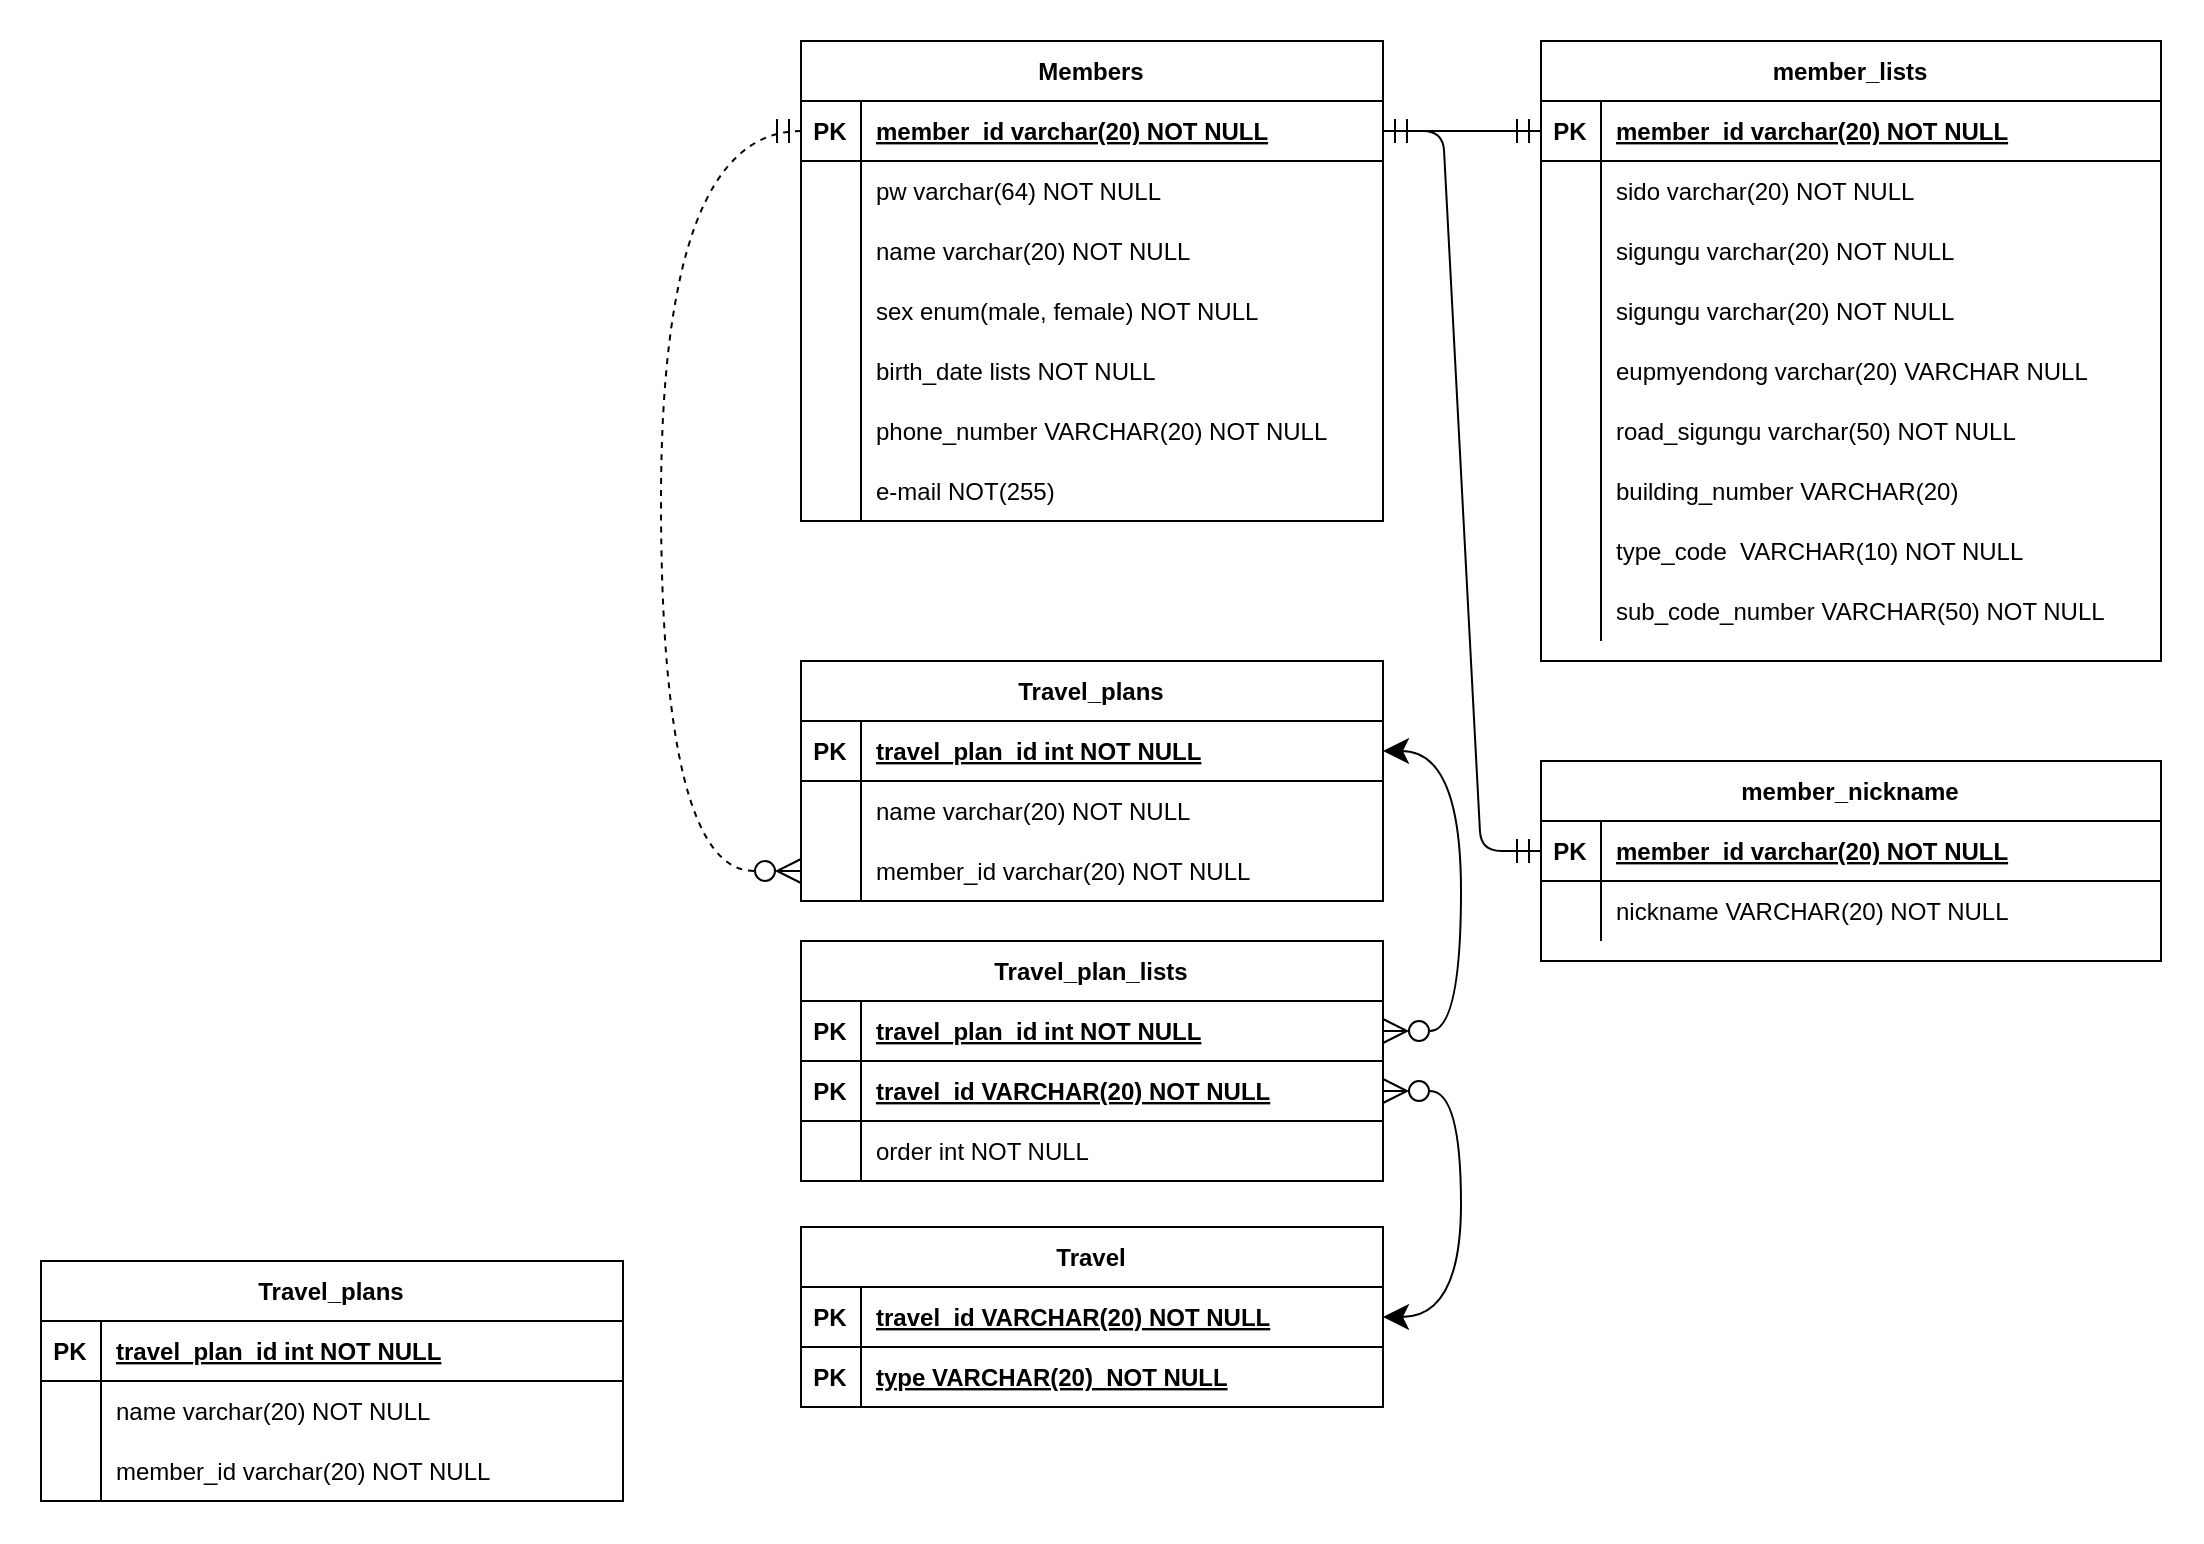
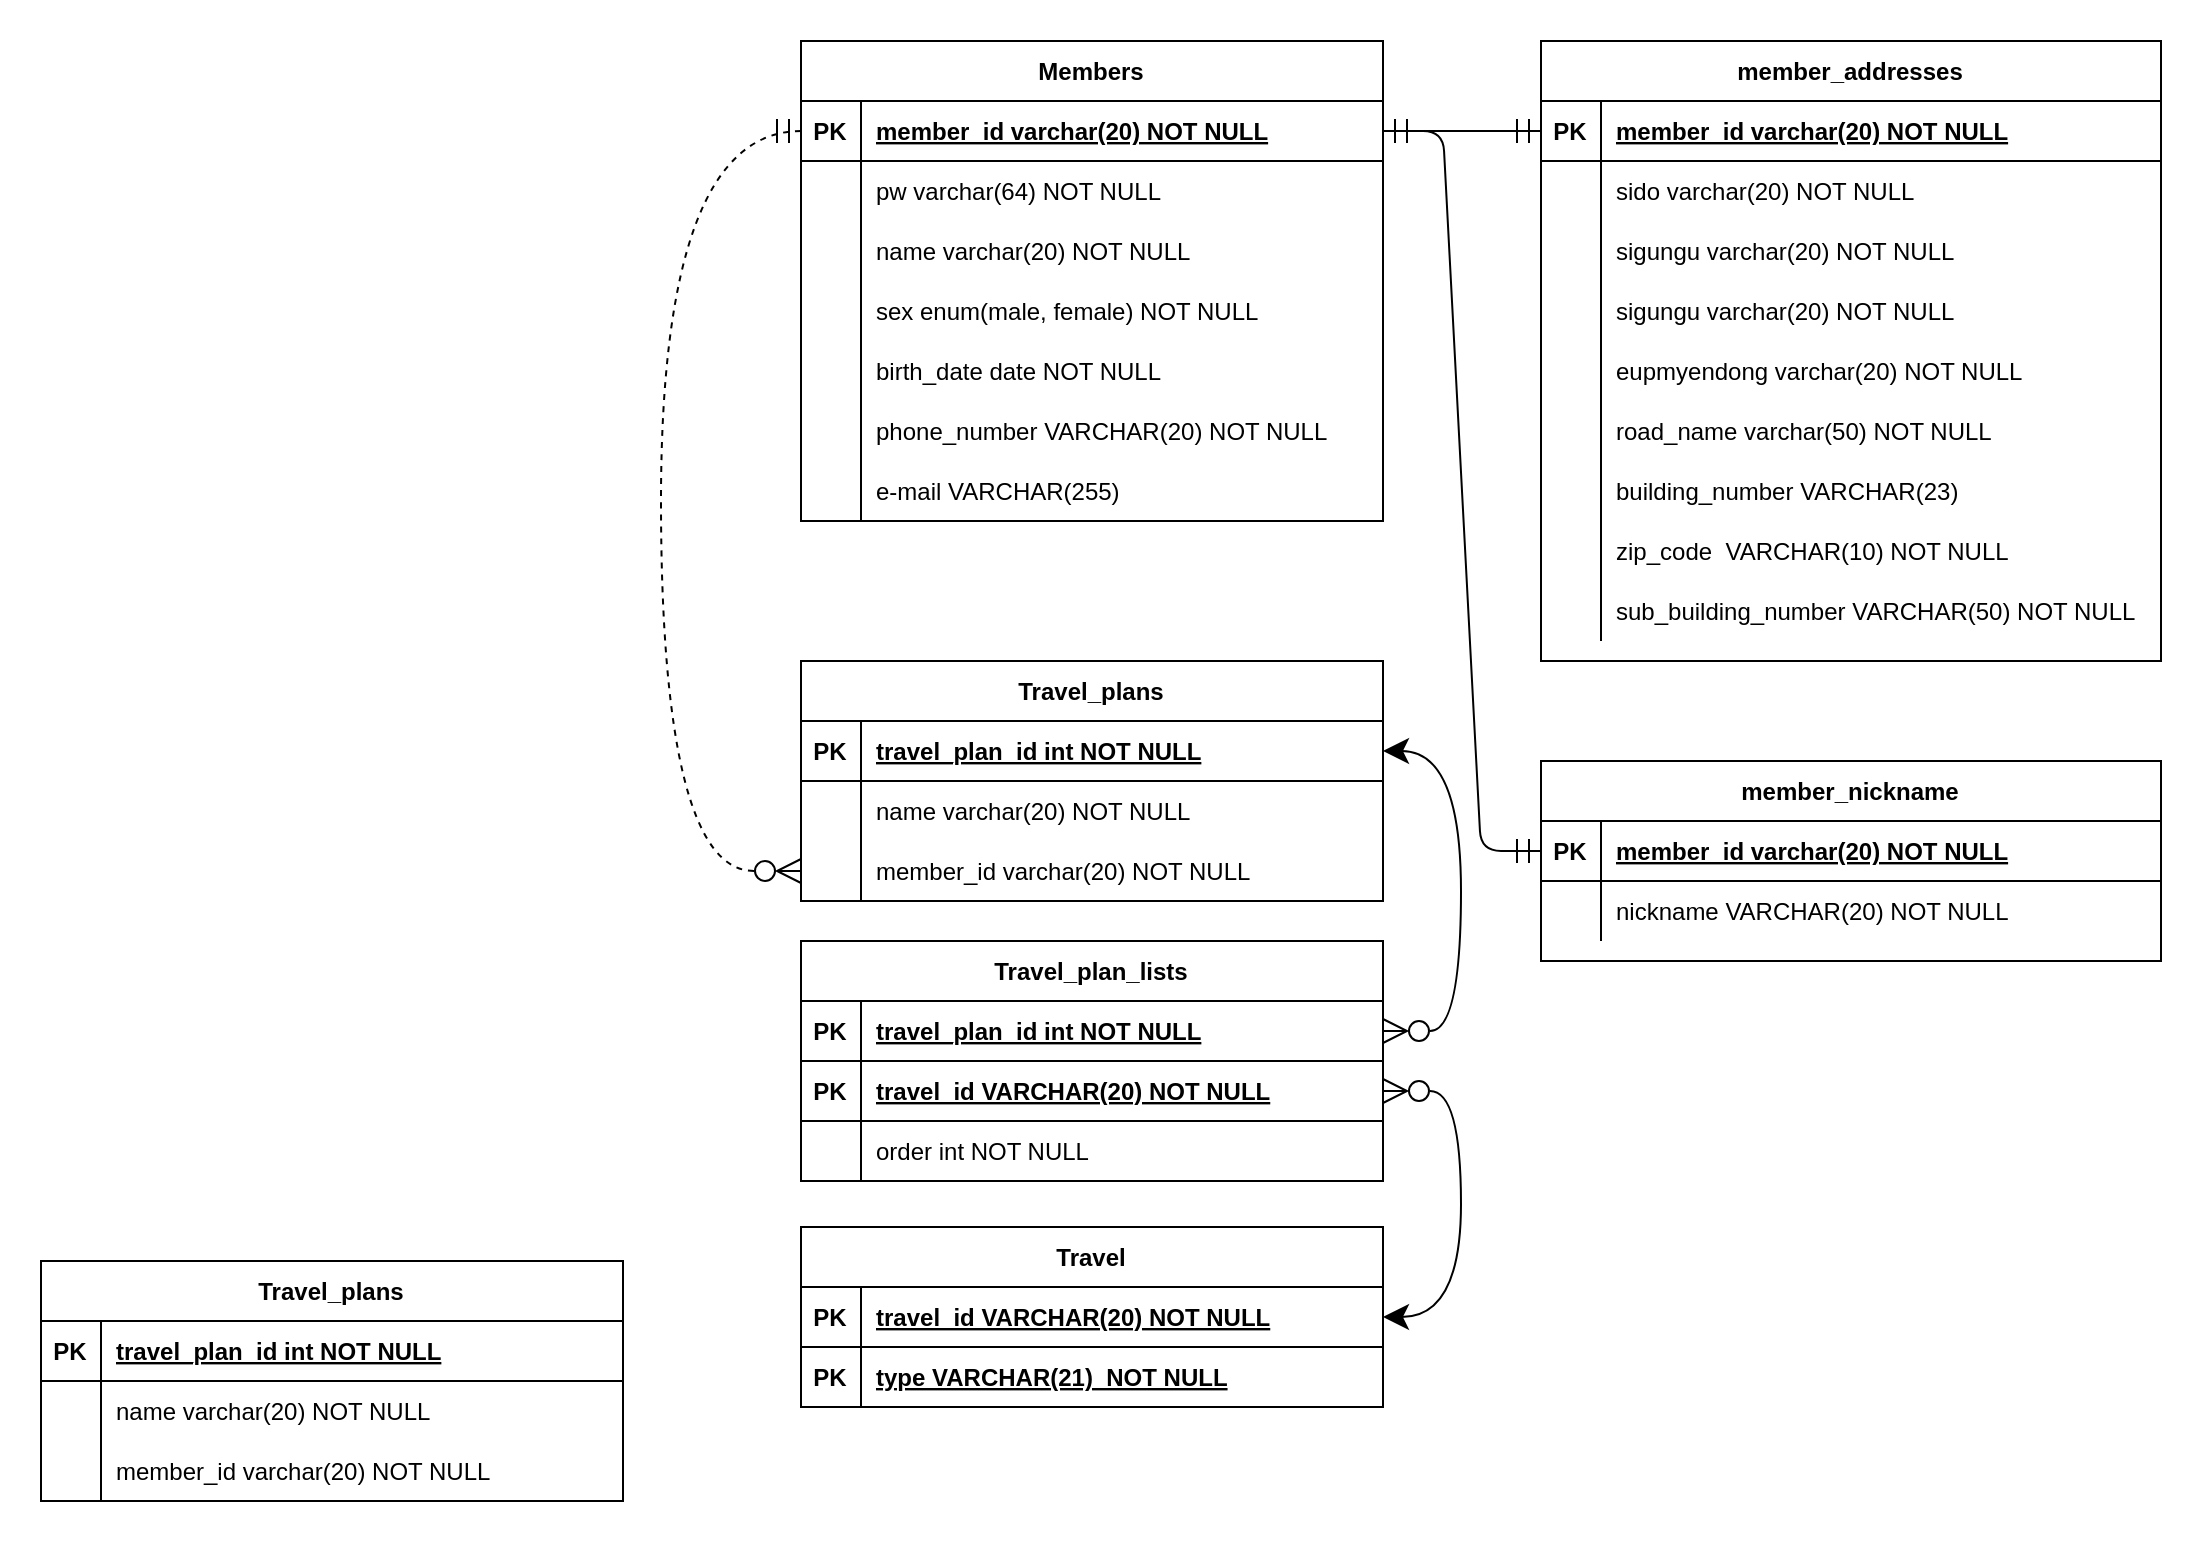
node "member_lists": label "member_lists" -> "member_addresses"
node "birth_date lists NOT NULL": label "birth_date lists NOT NULL" -> "birth_date date NOT NULL"
node "eupmyendong varchar(20) VARCHAR NULL": label "eupmyendong varchar(20) VARCHAR NULL" -> "eupmyendong varchar(20) NOT NULL"
node "road_sigungu varchar(50) NOT NULL": label "road_sigungu varchar(50) NOT NULL" -> "road_name varchar(50) NOT NULL"
node "e-mail NOT(255)": label "e-mail NOT(255)" -> "e-mail VARCHAR(255)"
node "building_number VARCHAR(20)": label "building_number VARCHAR(20)" -> "building_number VARCHAR(23)"
node "type_code VARCHAR(10) NOT NULL": label "type_code VARCHAR(10) NOT NULL" -> "zip_code VARCHAR(10) NOT NULL"
node "sub_code_number VARCHAR(50) NOT NULL": label "sub_code_number VARCHAR(50) NOT NULL" -> "sub_building_number VARCHAR(50) NOT NULL"
node "type VARCHAR(20) NOT NULL": label "type VARCHAR(20) NOT NULL" -> "type VARCHAR(21) NOT NULL"
